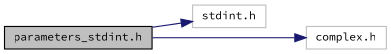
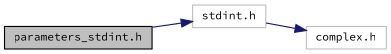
edge "parameters_stdint.h" -> "complex.h": now "stdint.h" -> "complex.h"
